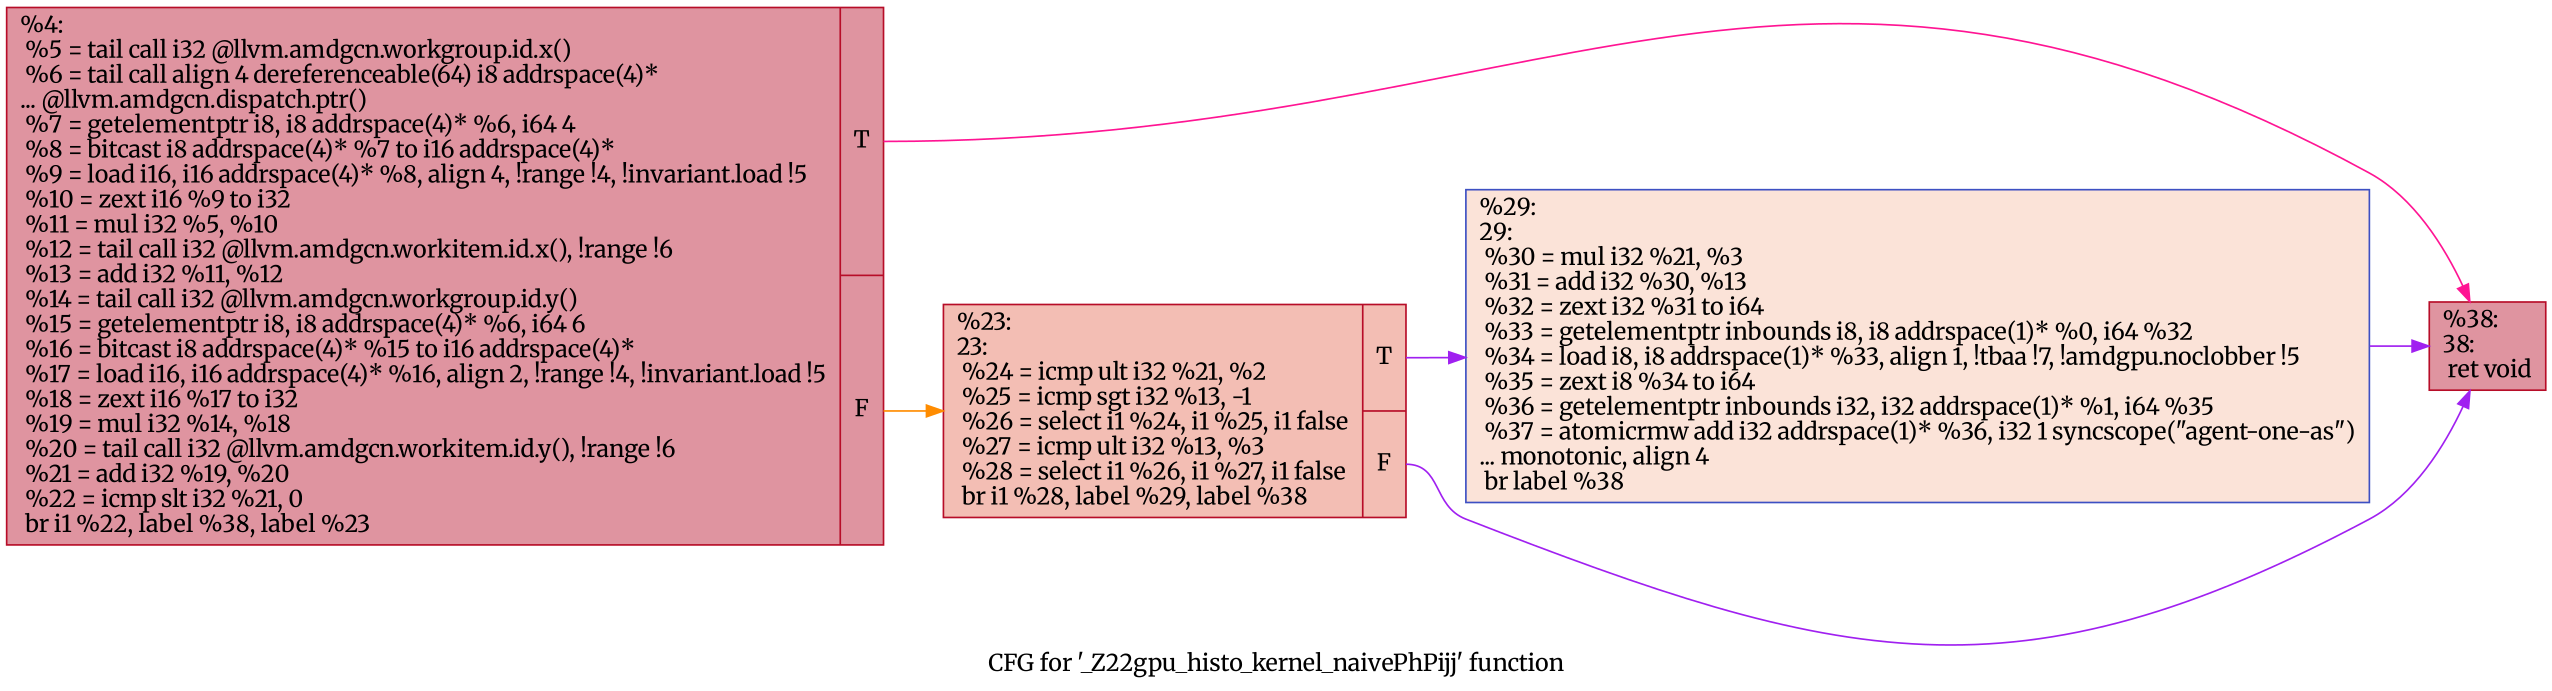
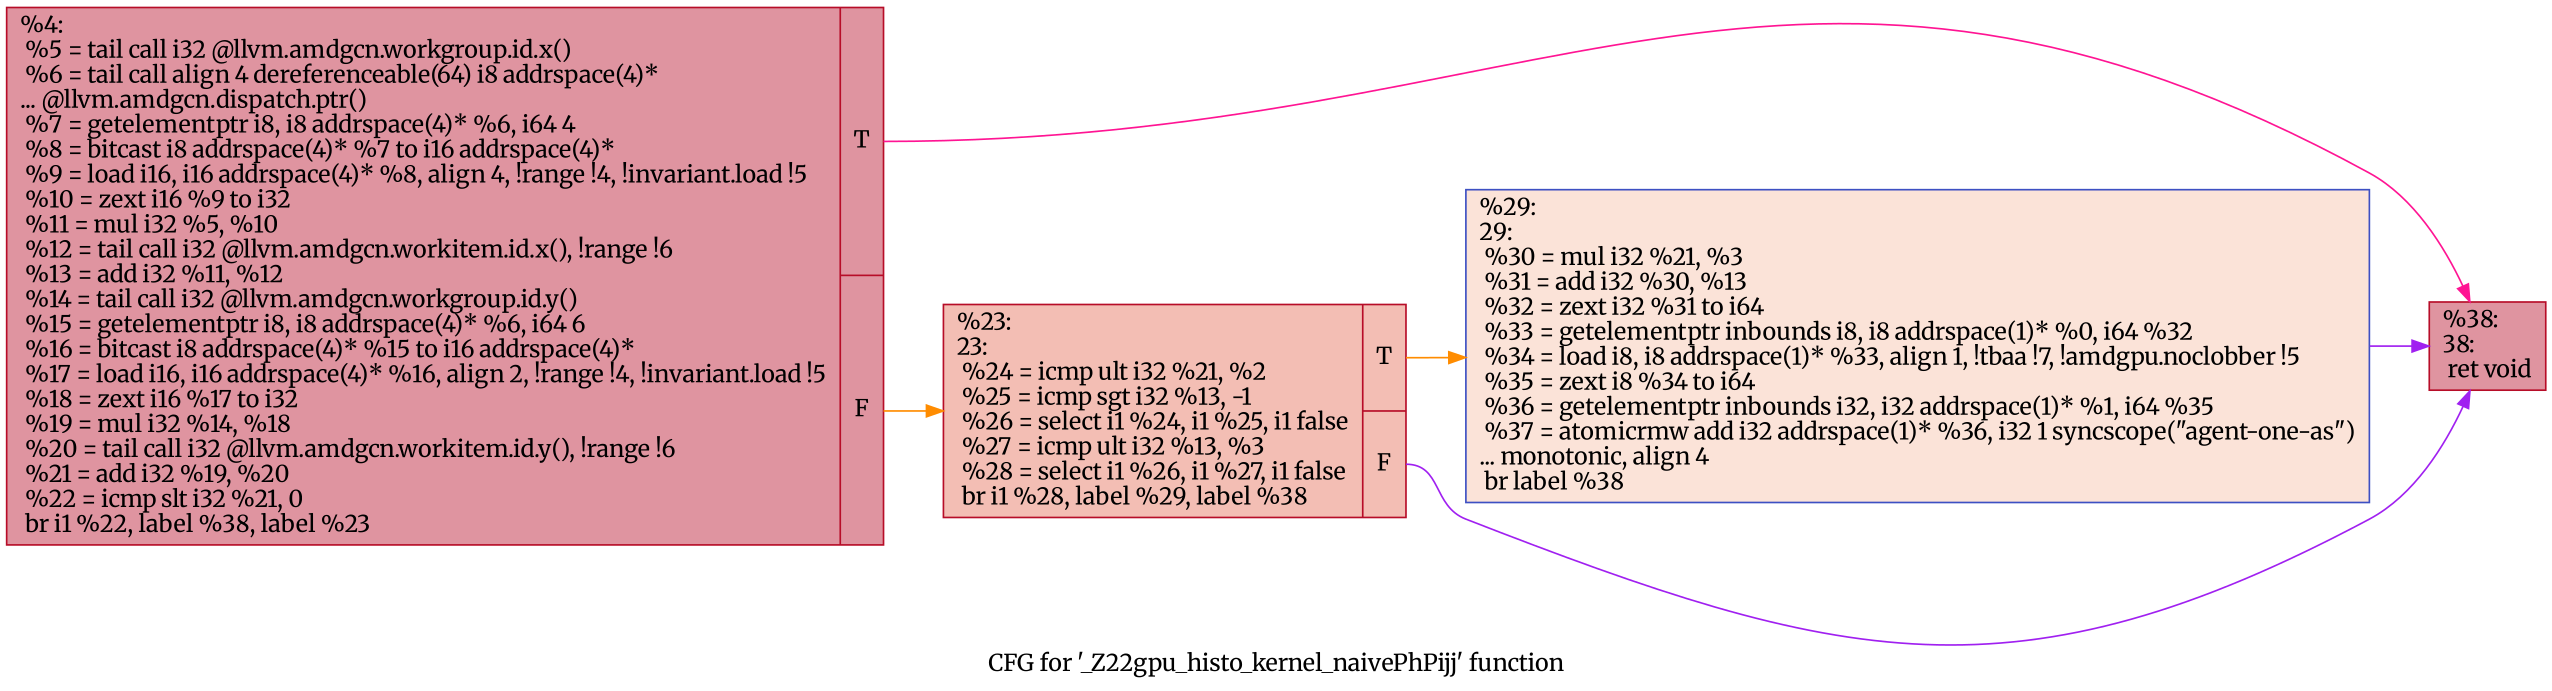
edge "%23:" -> "%29:": color purple -> darkorange
